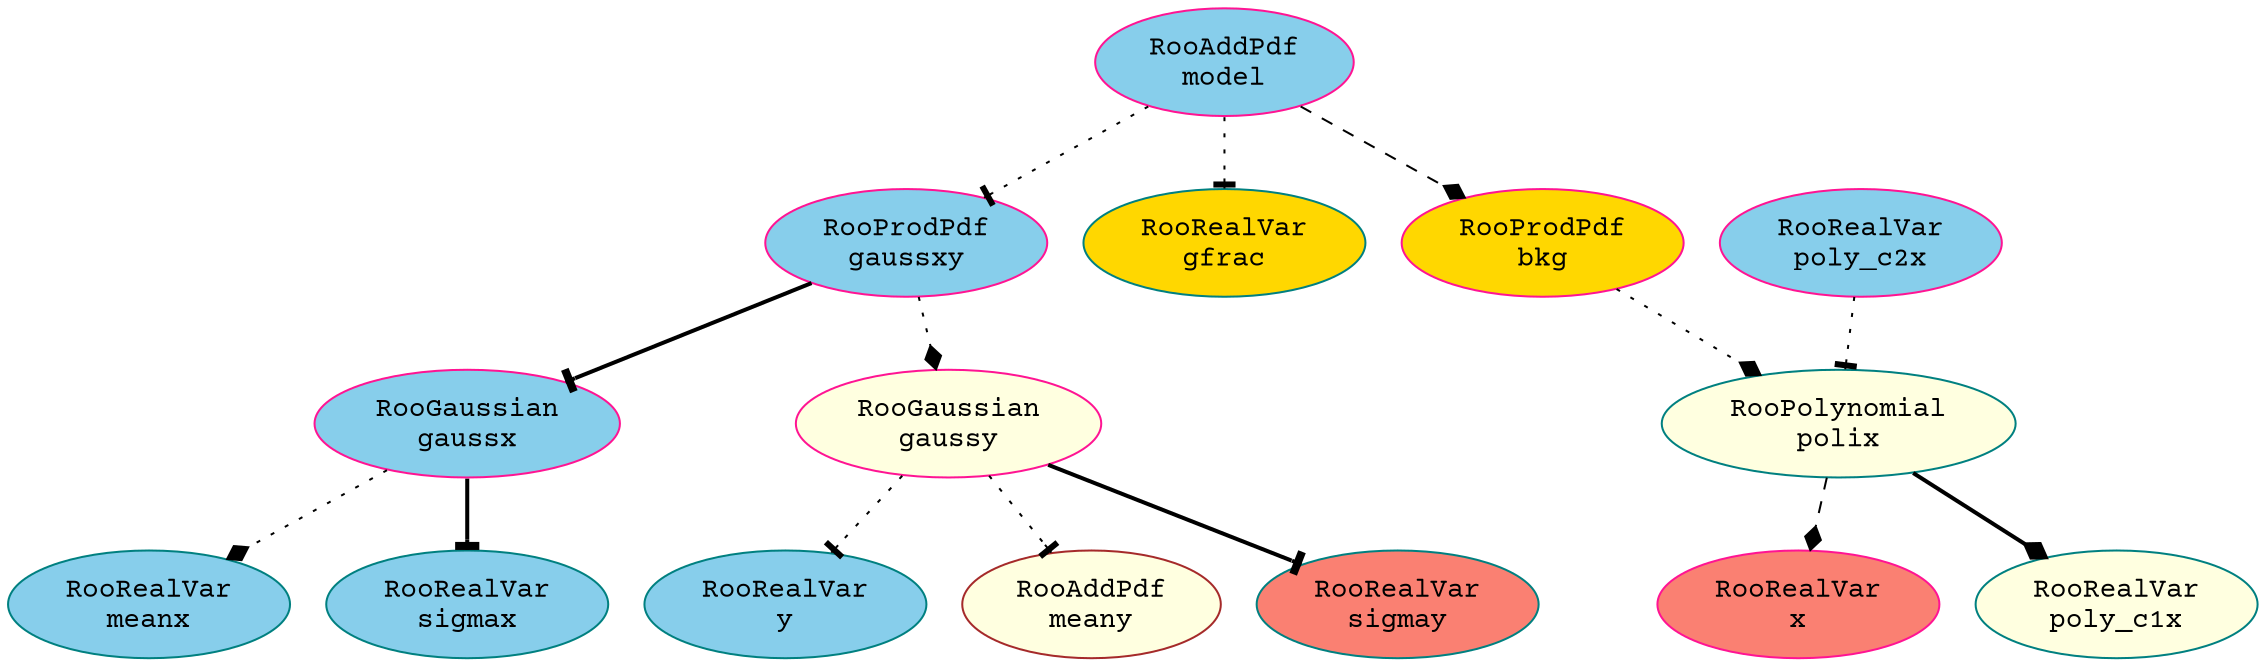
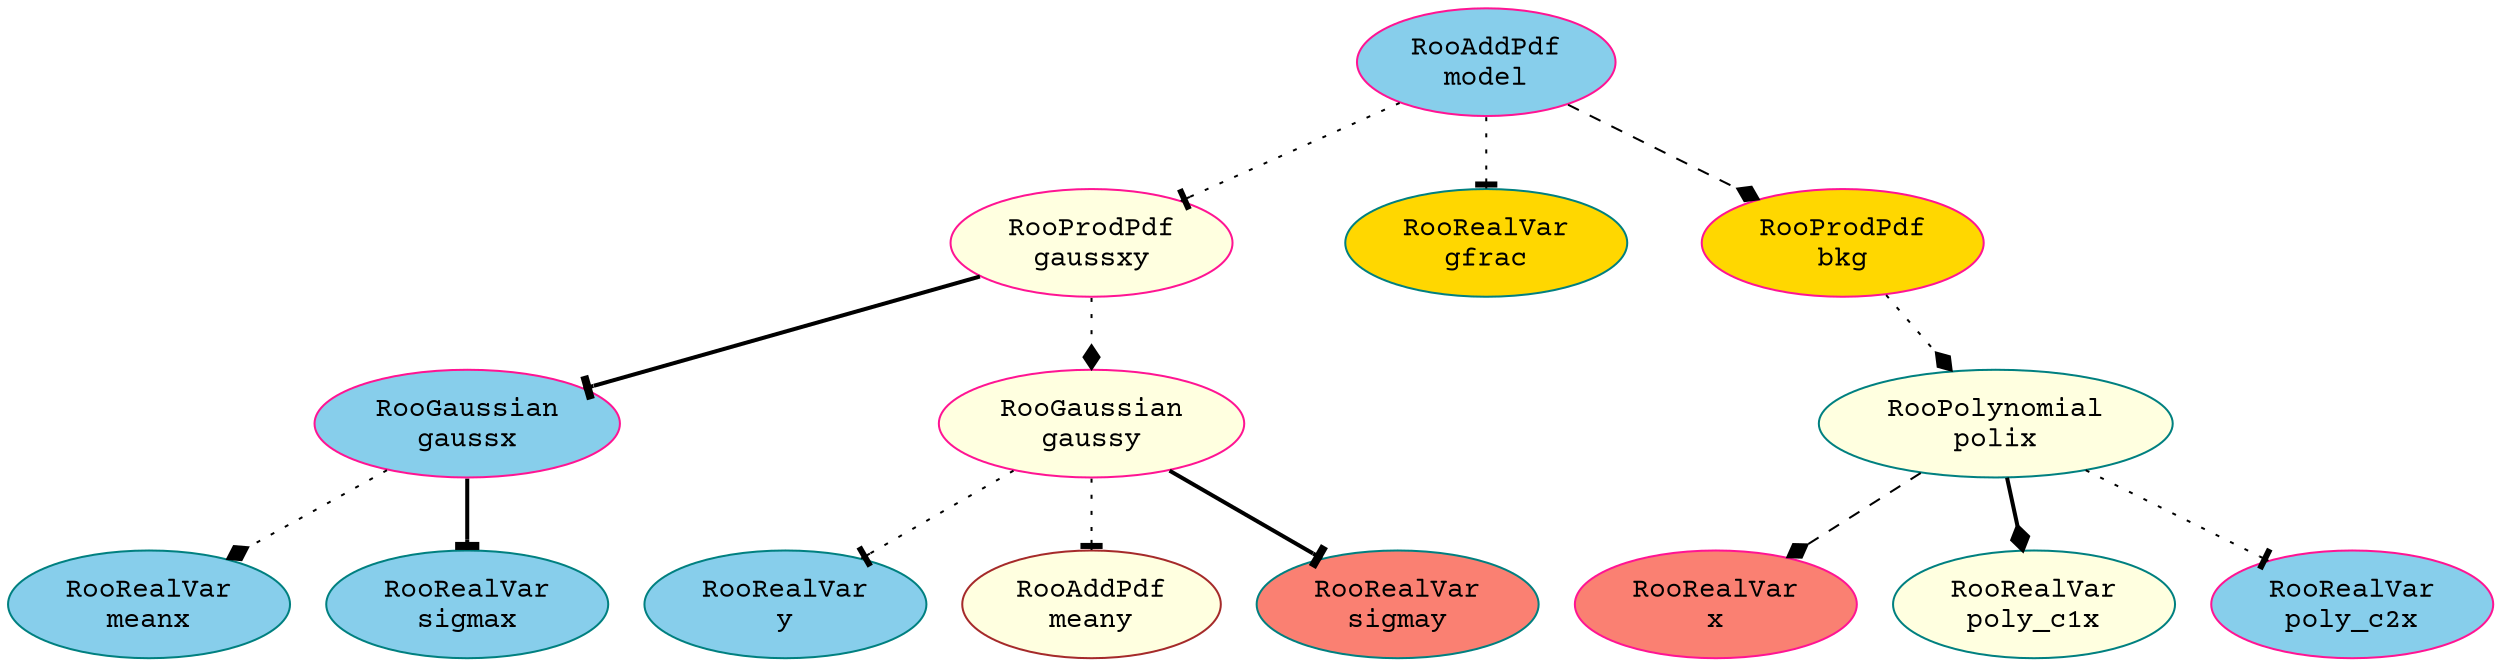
node "RooProdPdf gaussxy": fillcolor skyblue -> lightyellow
edge "RooRealVar poly_c2x" -> "RooPolynomial polix": reversed
